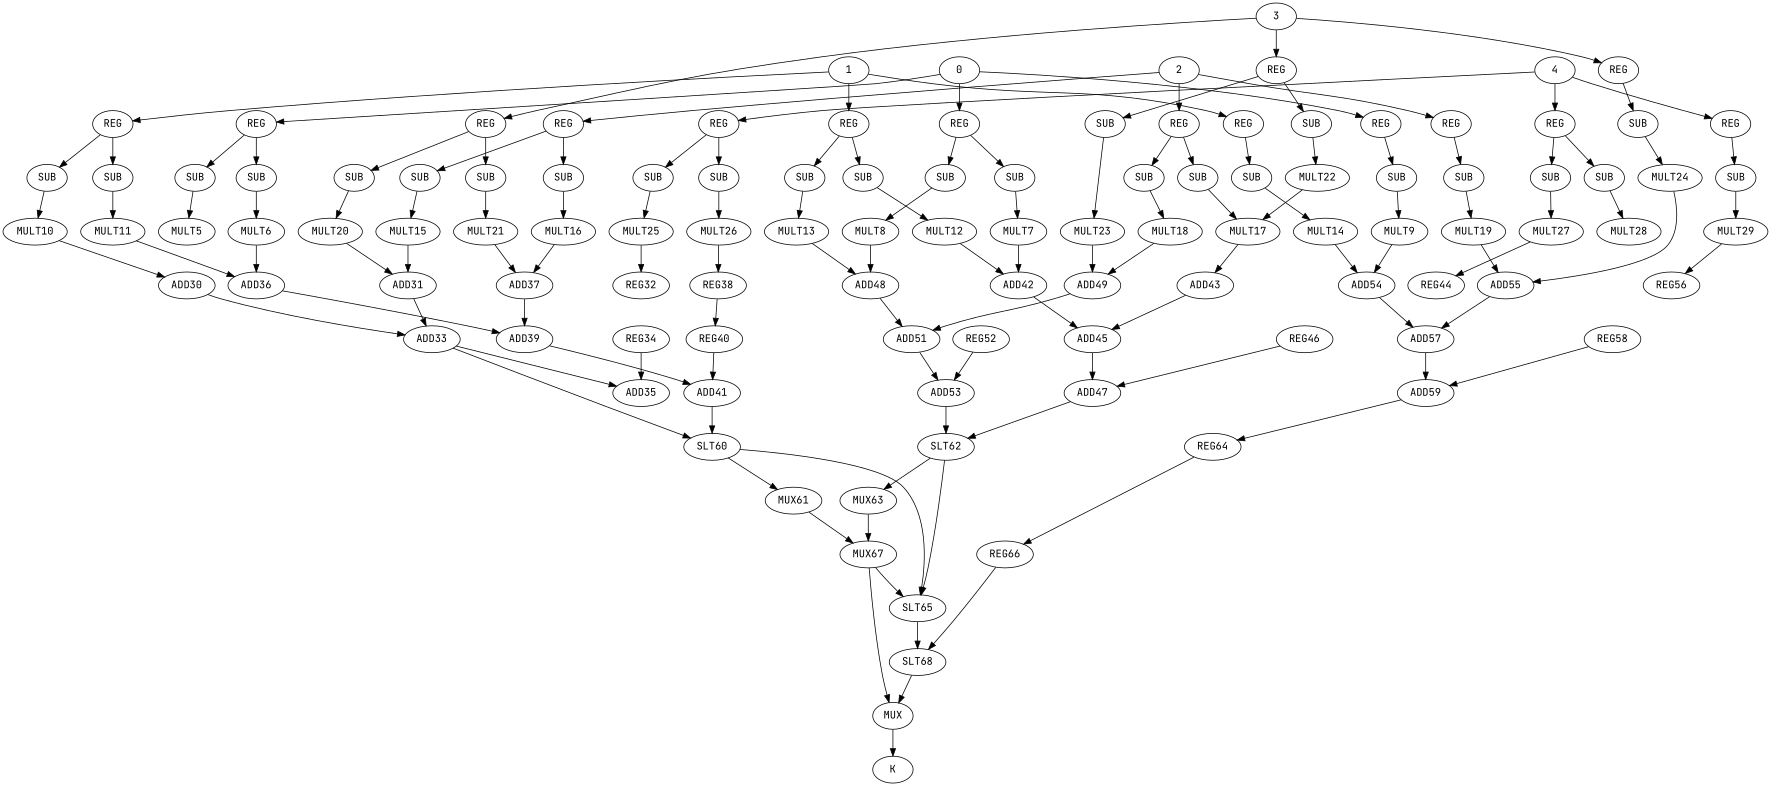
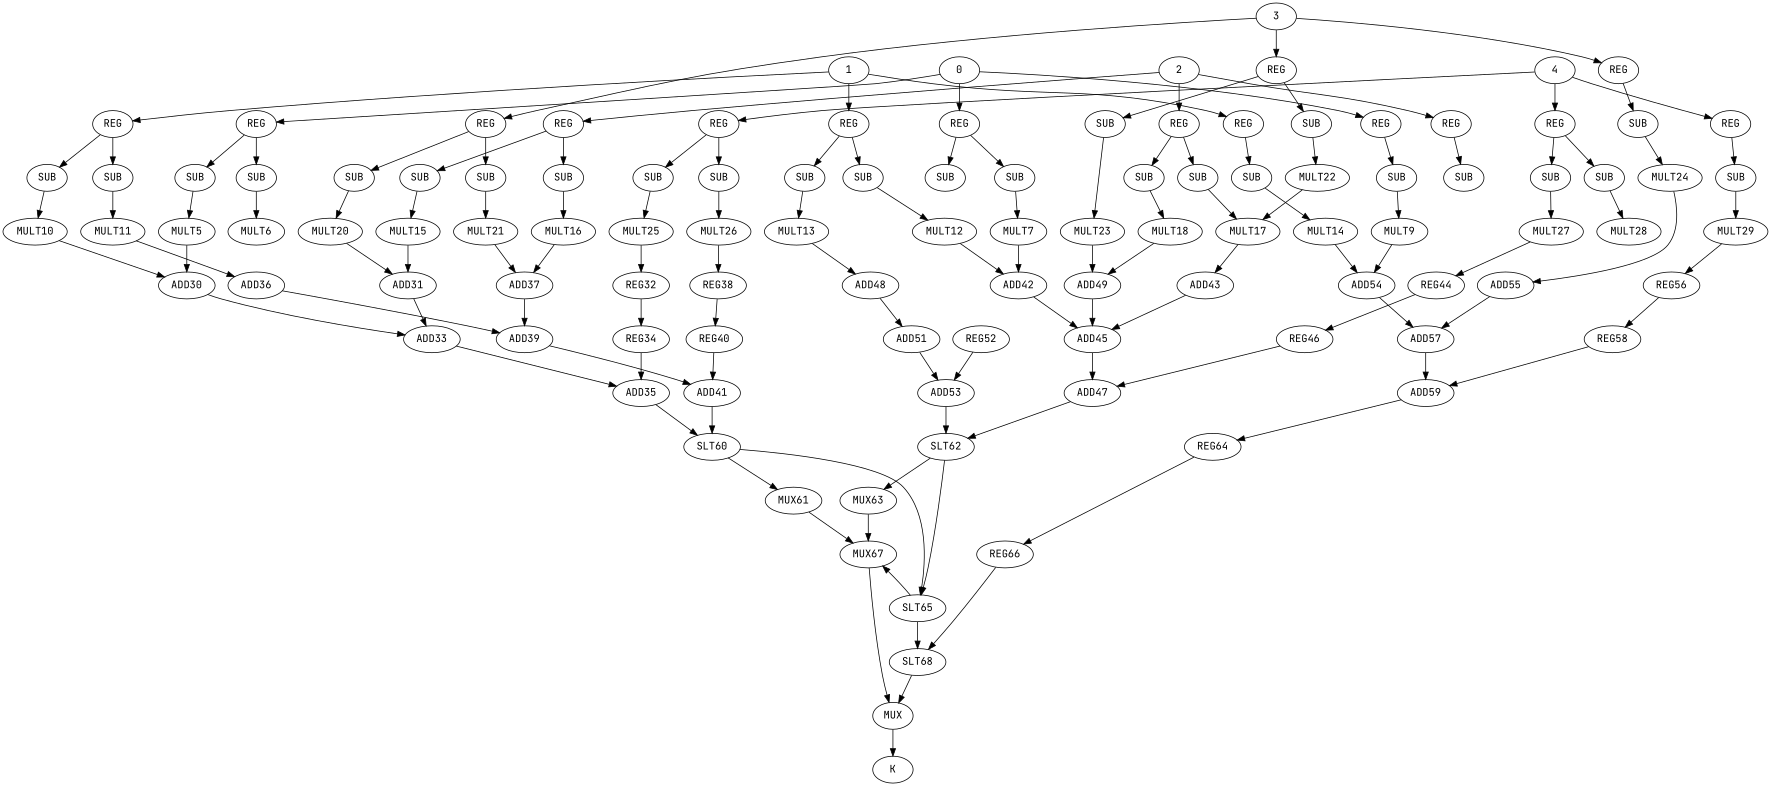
node "MULT8": removed
node "MULT19": removed
edge "MULT5" -> "ADD30": added
edge "MULT6" -> "ADD36": removed
edge "REG32" -> "REG34": added
edge "REG56" -> "REG58": added
edge "ADD49" -> "ADD51": now "ADD49" -> "ADD45"
edge "REG44" -> "REG46": added
edge "ADD33" -> "SLT60": now "ADD35" -> "SLT60"
edge "MUX67" -> "SLT65": reversed
